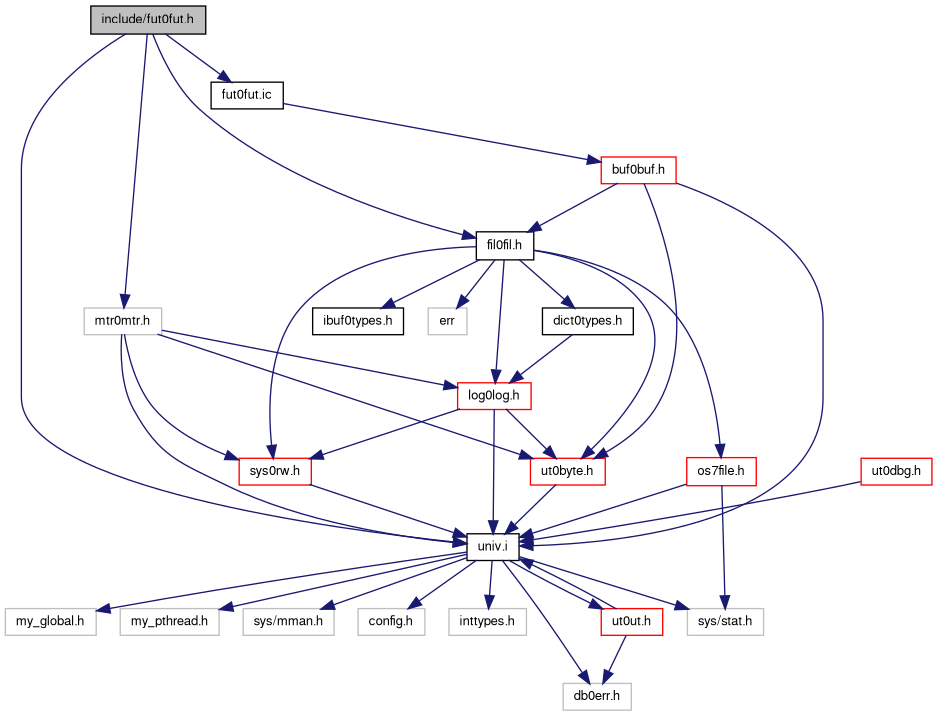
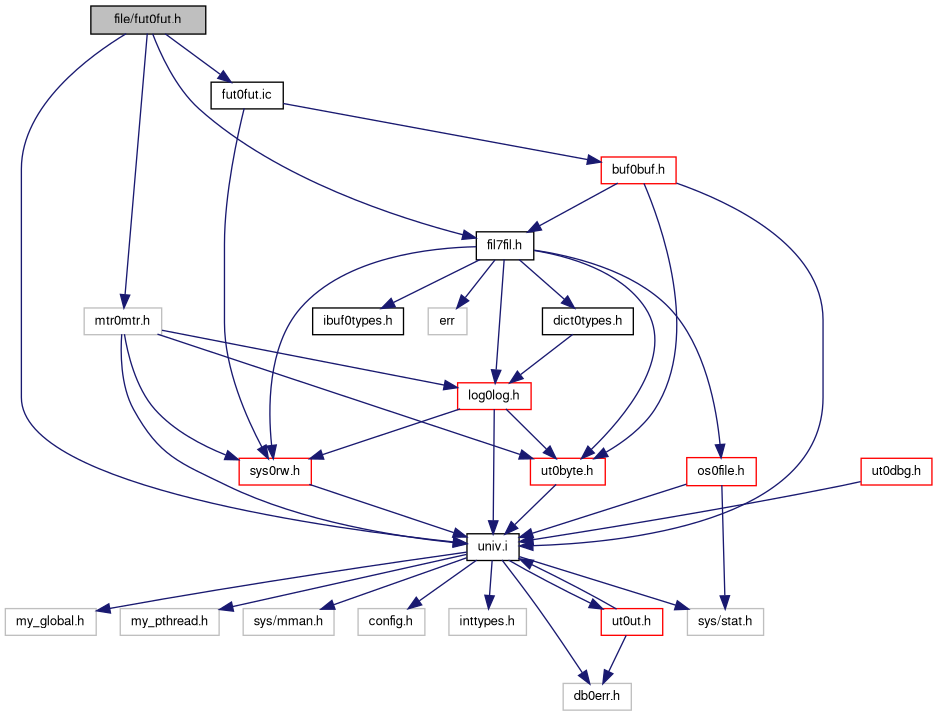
node "include/fut0fut.h": label "include/fut0fut.h" -> "file/fut0fut.h"
node "fil0fil.h": label "fil0fil.h" -> "fil7fil.h"
edge "fut0fut.ic" -> "sys0rw.h": added
node "os7file.h": label "os7file.h" -> "os0file.h"
